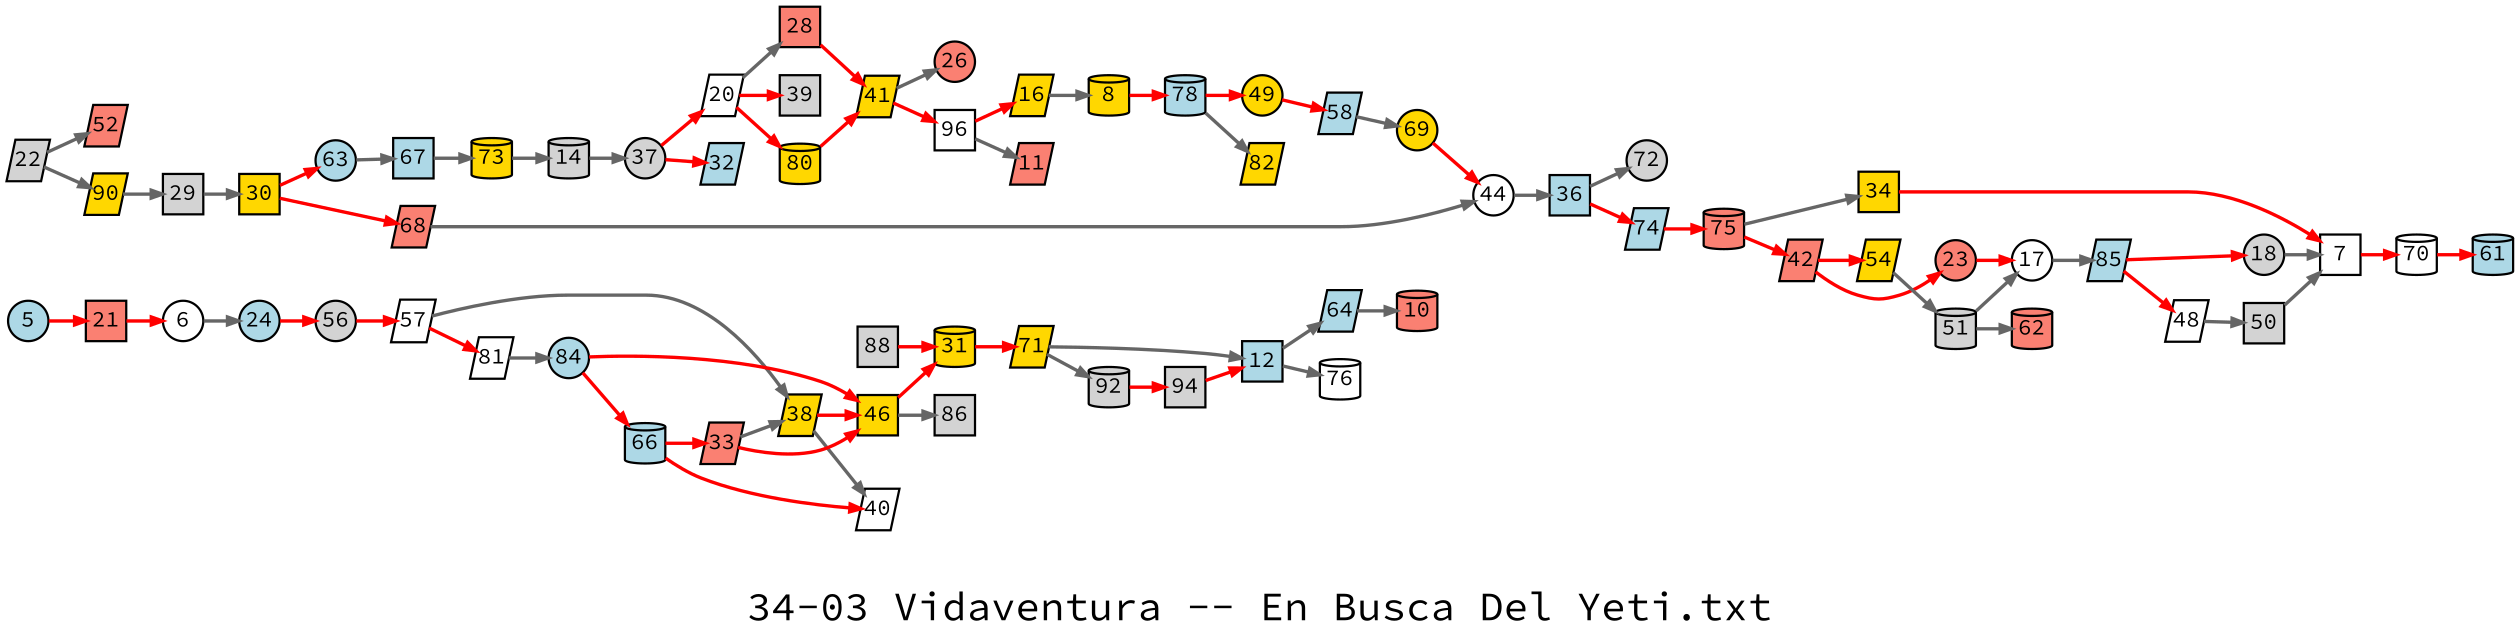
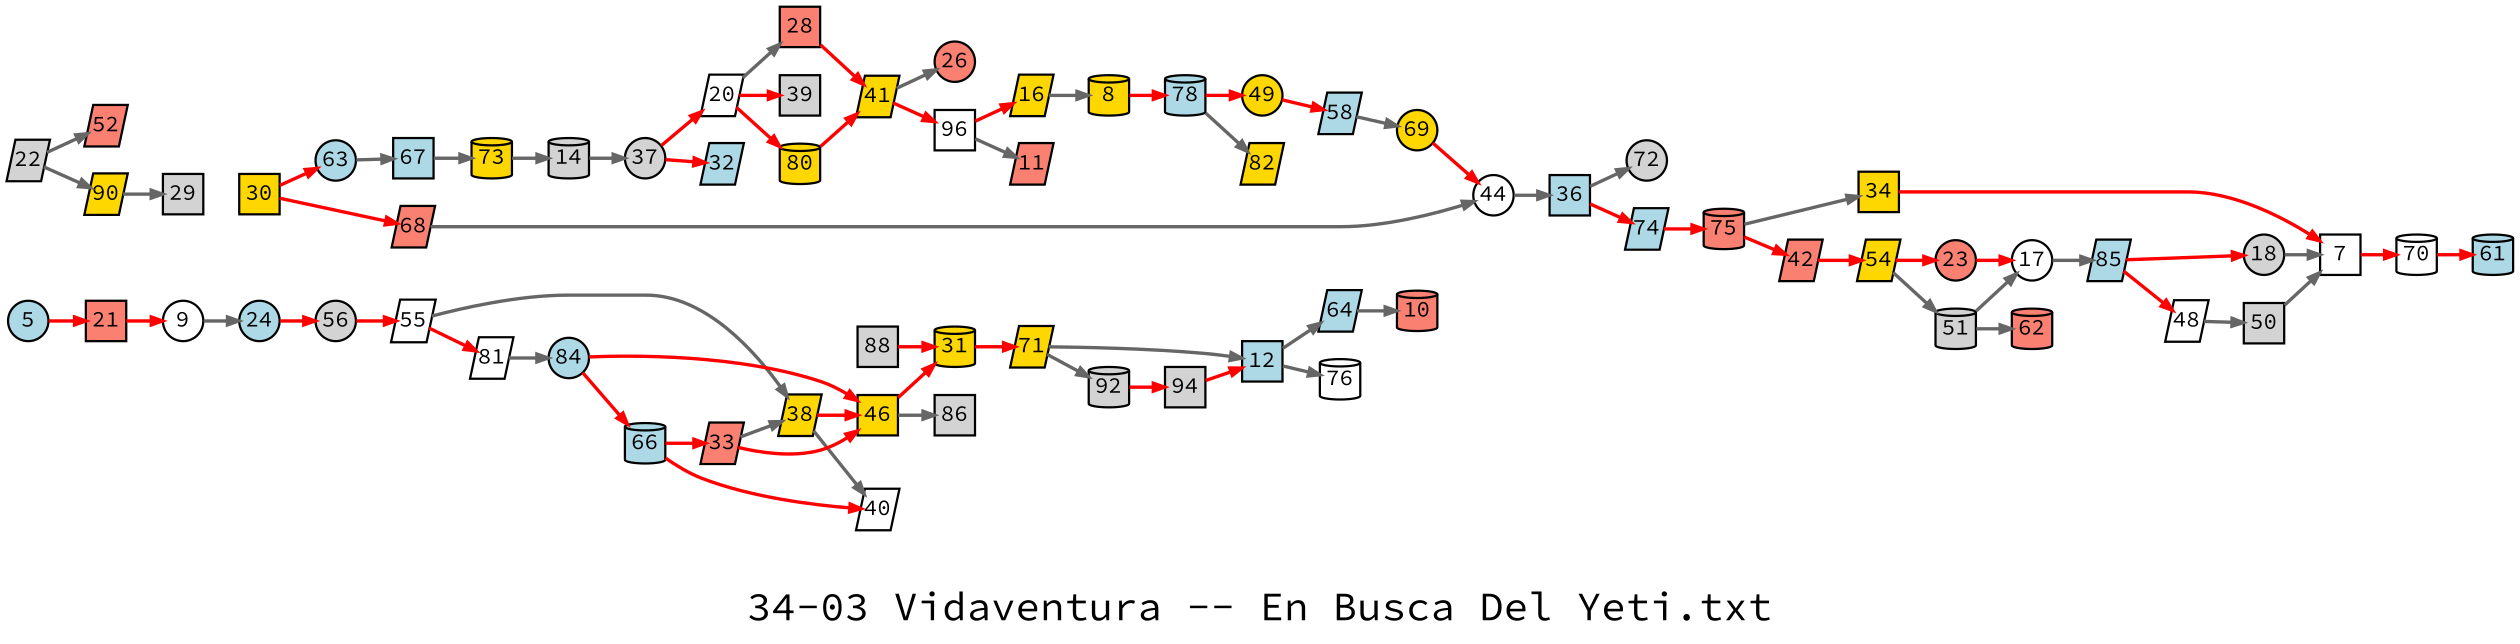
edge "29" -> "30": removed
edge "42" -> "23": now "54" -> "23"
node "6": label "6" -> "9"
node "57": label "57" -> "55"
